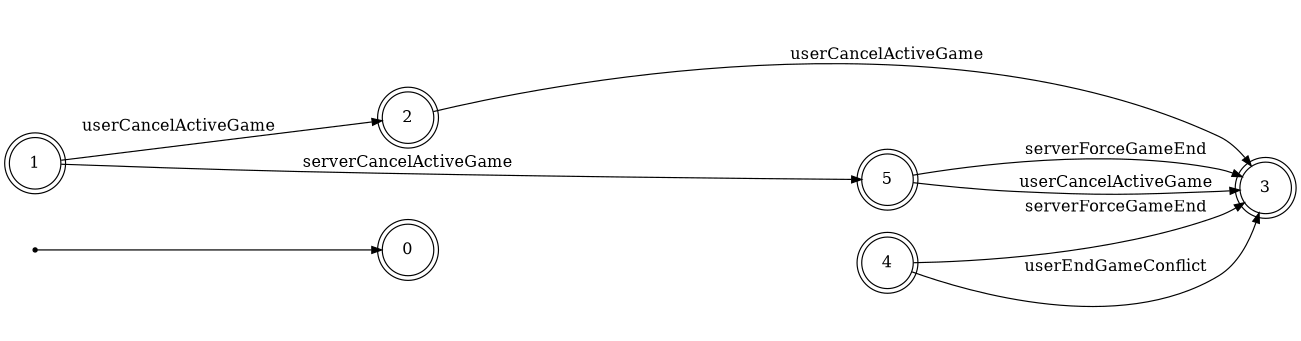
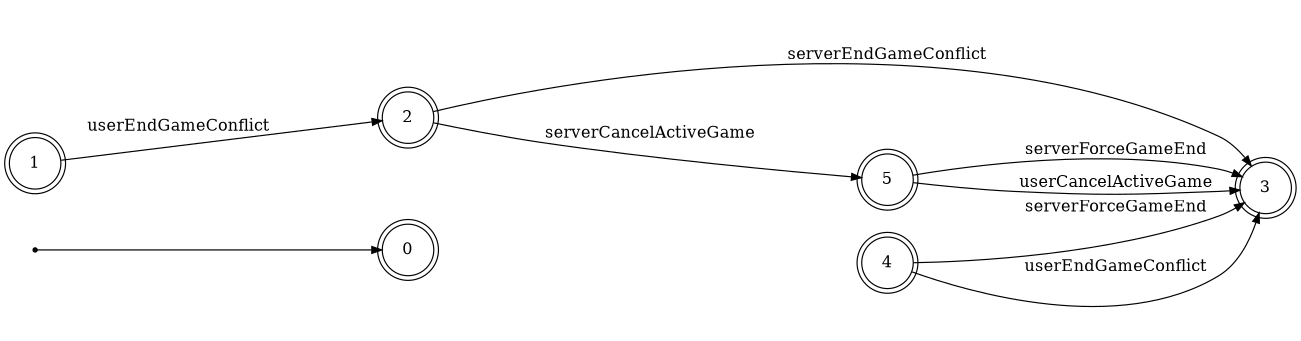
edge "2" -> "3": label " userCancelActiveGame " -> " serverEndGameConflict "
edge "1" -> "2": label " userCancelActiveGame " -> " userEndGameConflict "
edge "1" -> "5": now "2" -> "5"
